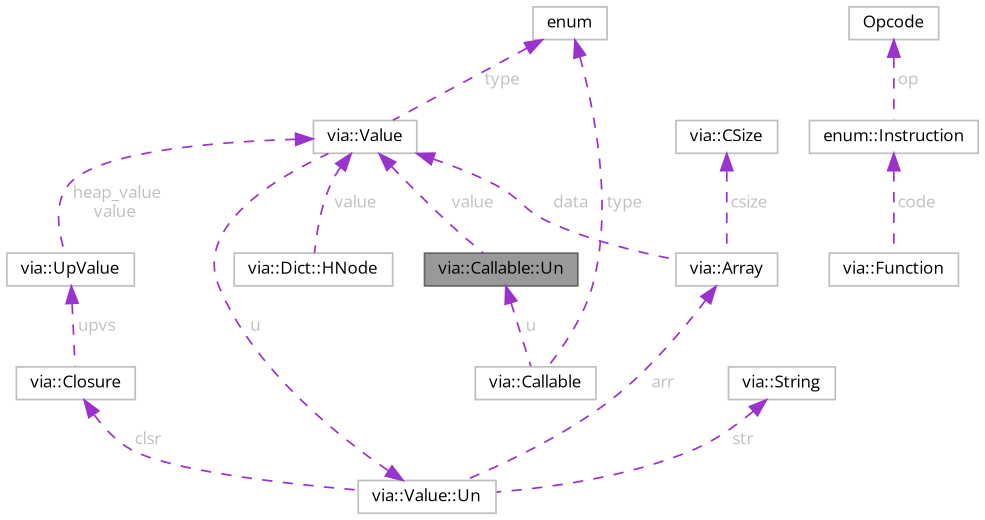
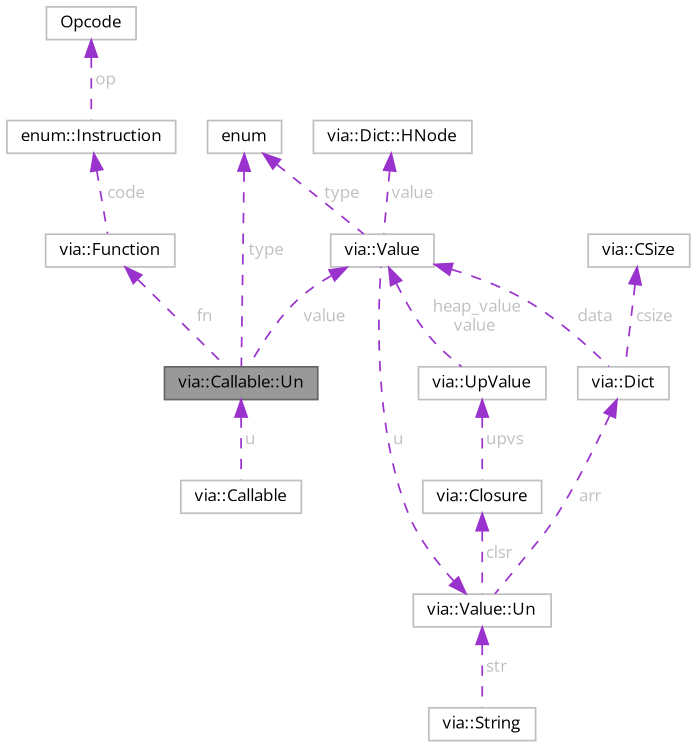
edge "via::Dict::HNode" -> "via::Value": reversed
edge "via::Callable" -> "enum": now "via::Callable::Un" -> "enum"
node "via::Array": label "via::Array" -> "via::Dict"
edge "via::Callable::Un" -> "via::Function": added, label "fn"
edge "via::Value::Un" -> "via::String": reversed
